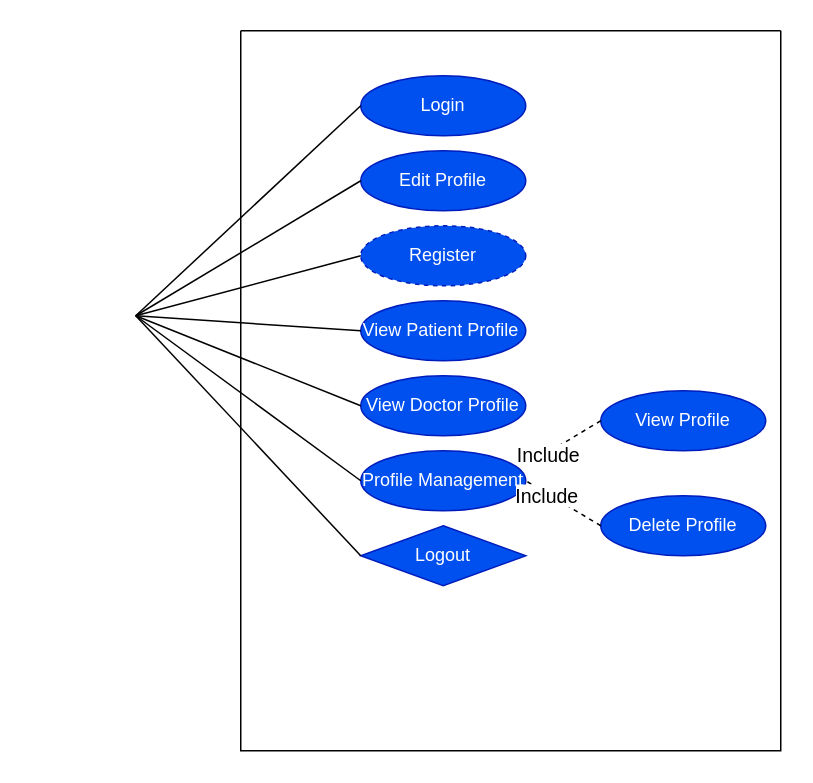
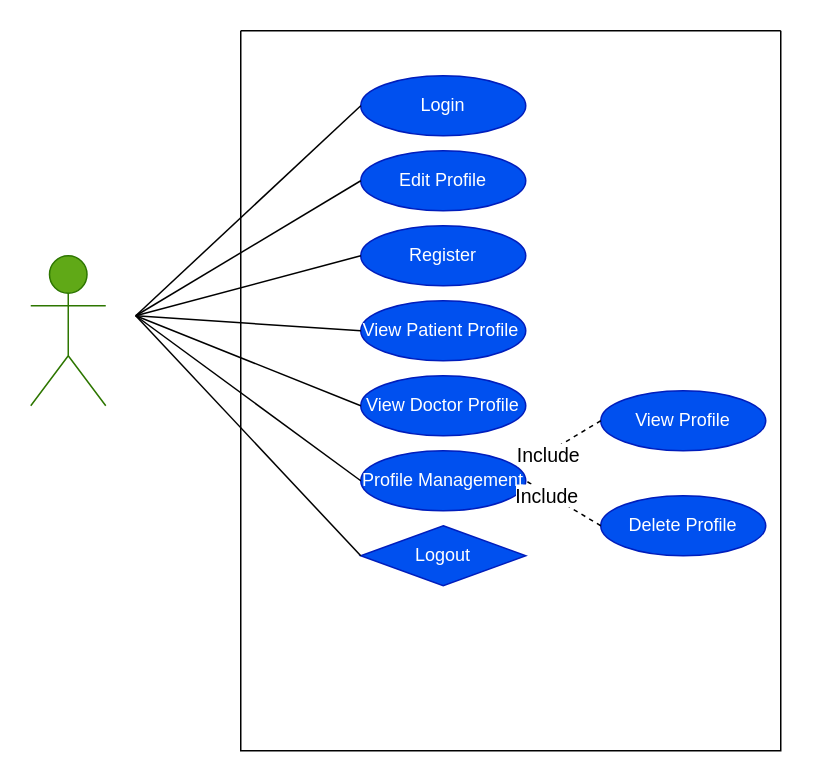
node "Register": style dashed -> solid
node "Admin": added
